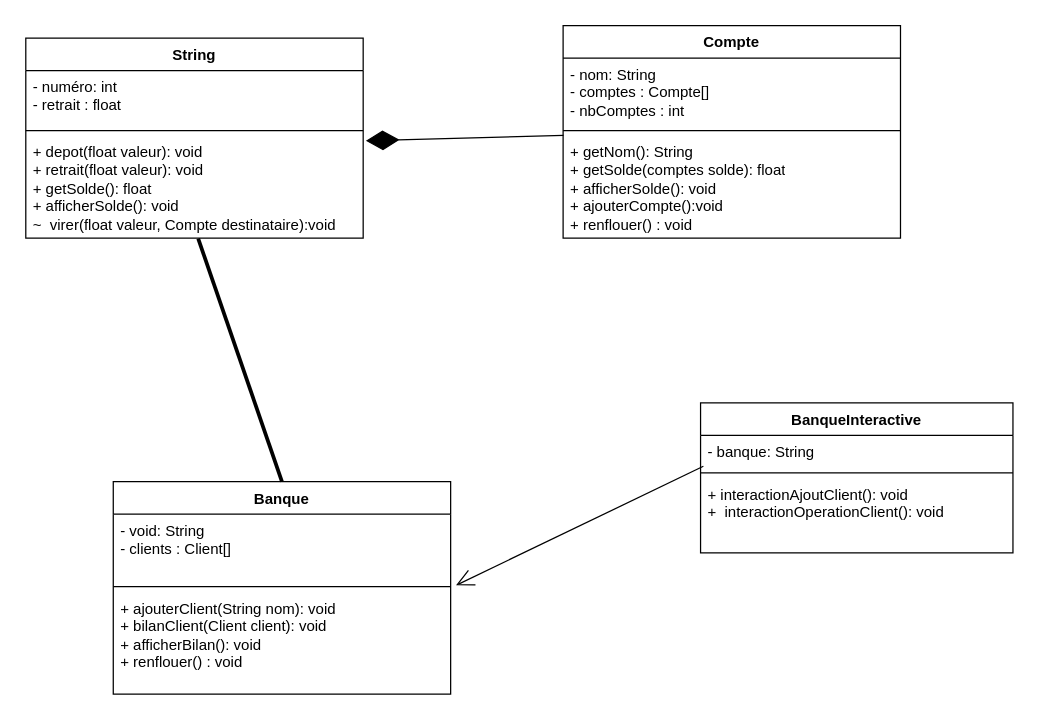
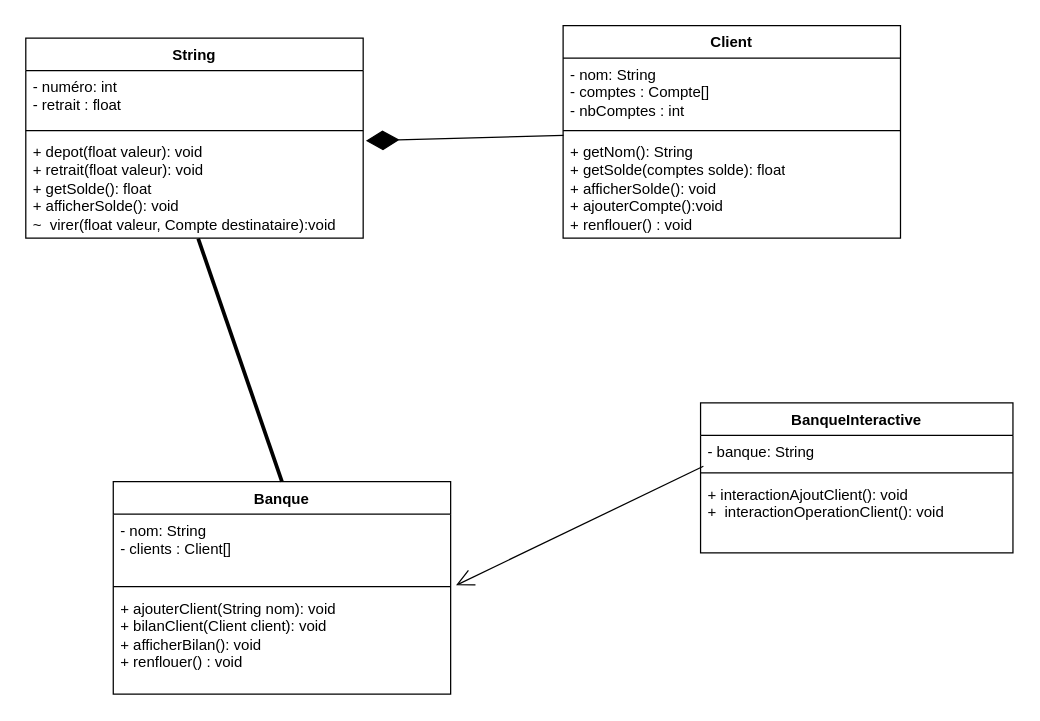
node "Compte": label "Compte" -> "Client"
node "- void: String - clients : Client[]": label "- void: String - clients : Client[]" -> "- nom: String - clients : Client[]"
